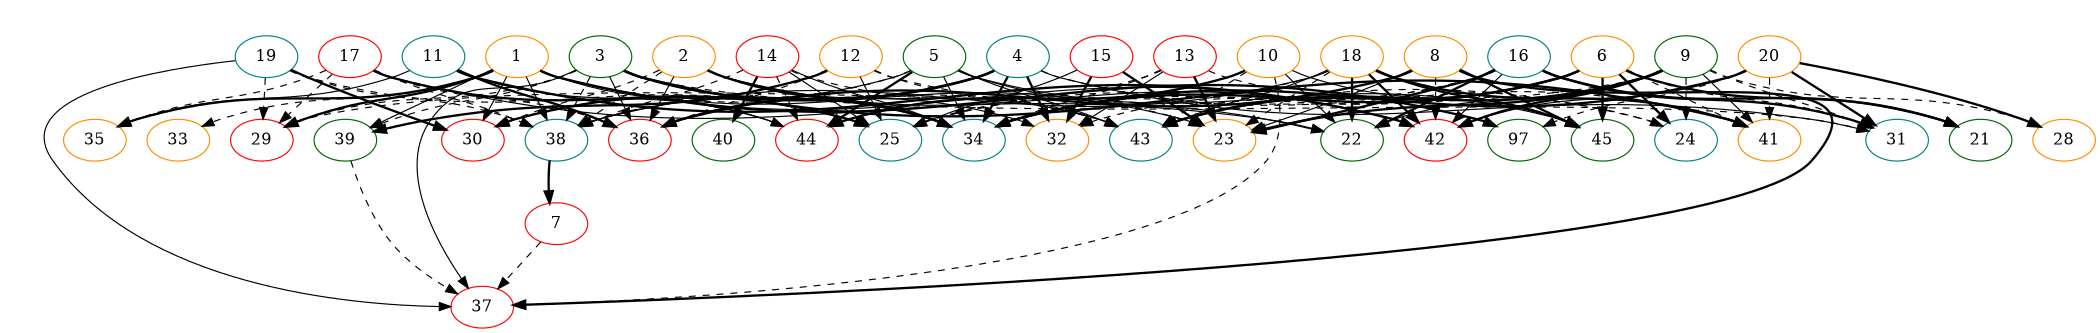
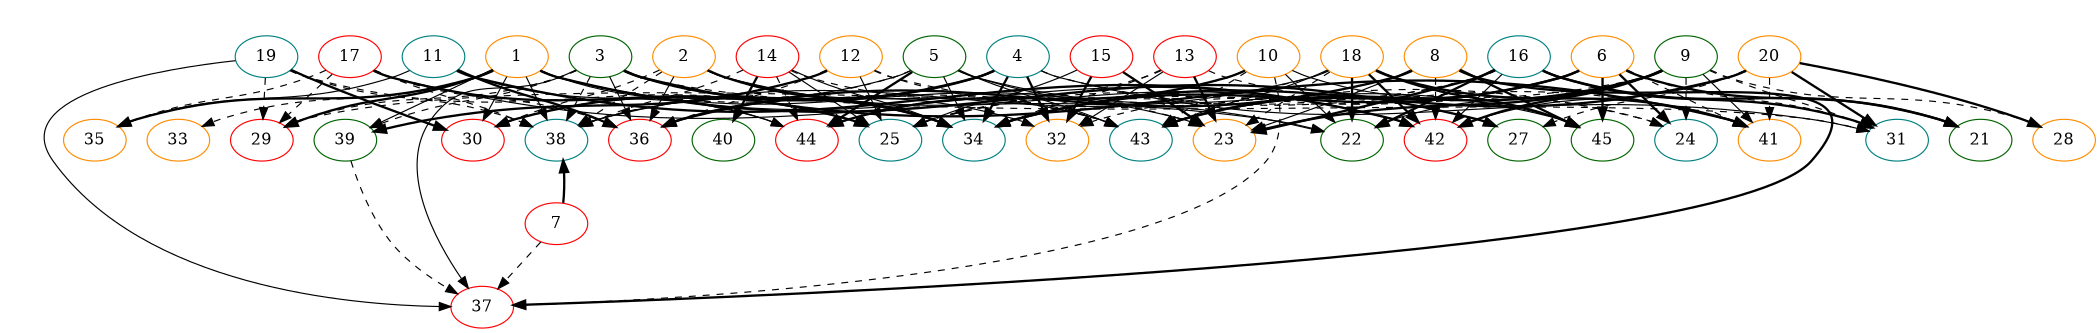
node "97": label "97" -> "27"
edge "38" -> "7": reversed
